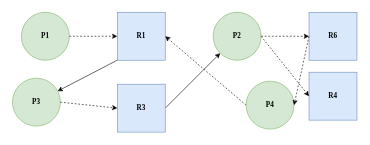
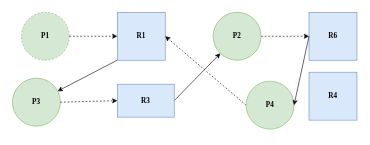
node "P1": style solid -> dashed
edge "R6" -> "P4": style dashed -> solid
edge "P2" -> "R4": removed
node "R3": size 48x48 -> 57x33
